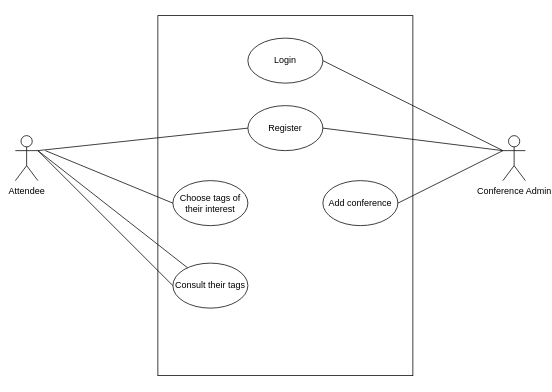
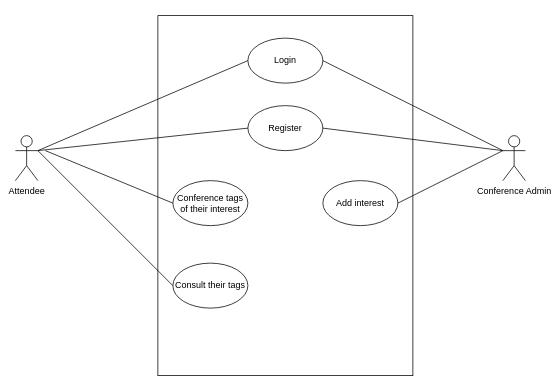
node "Choose tags of their interest": label "Choose tags of their interest" -> "Conference tags of their interest"
node "Add conference": label "Add conference" -> "Add interest"
edge "Attendee" -- "Consult their tags": now "Attendee" -- "Login"
